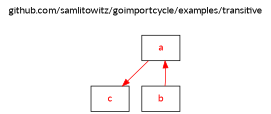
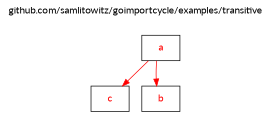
edge "b" -> "a": reversed
